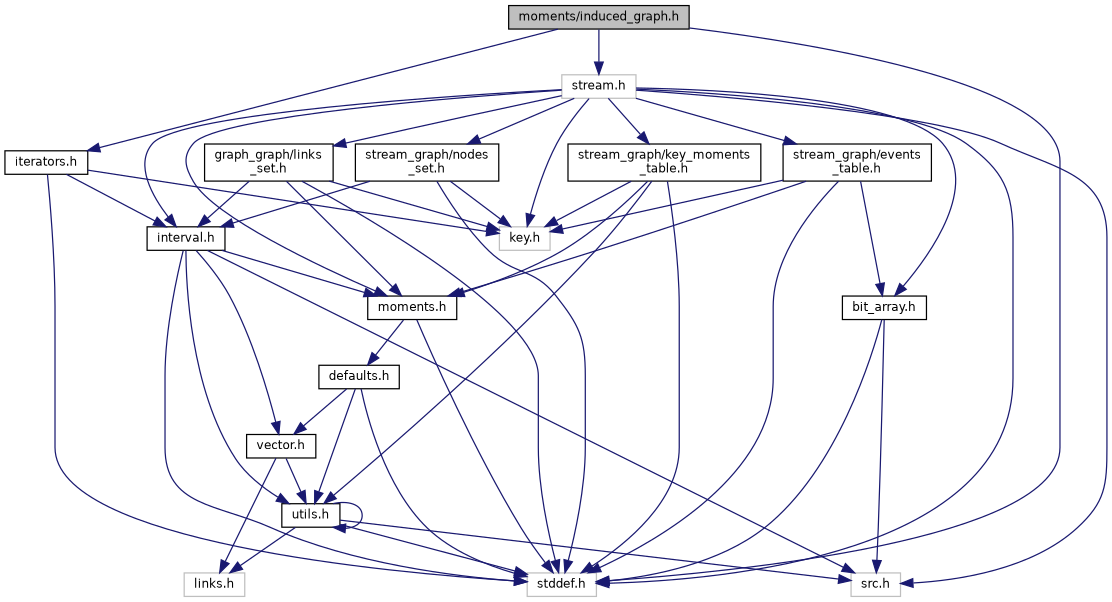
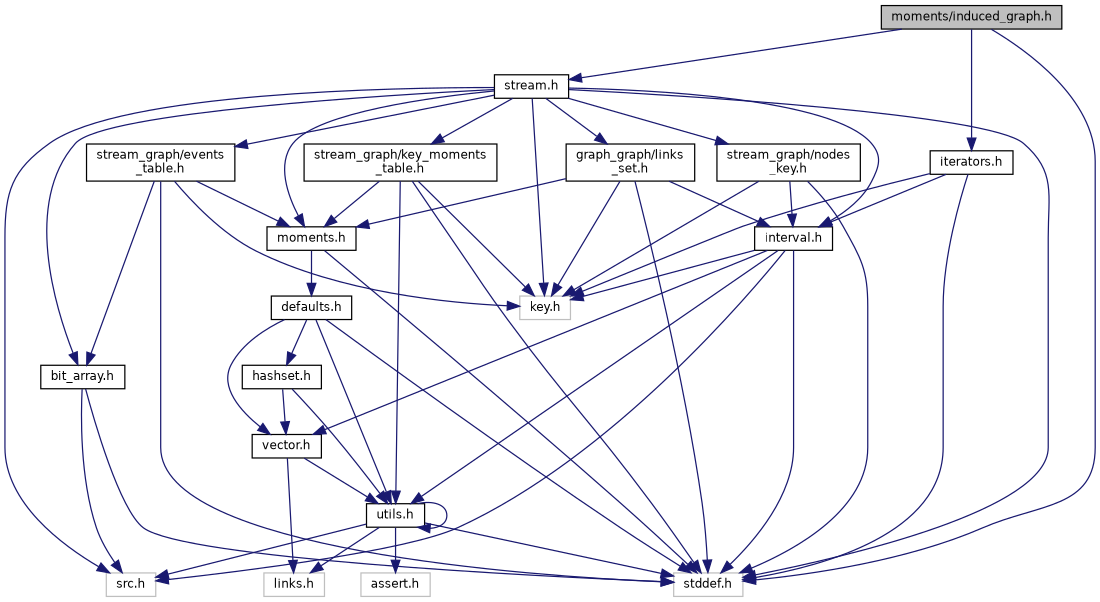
node "stream.h": color grey75 -> black
node "stream_graph/nodes _set.h": label "stream_graph/nodes _set.h" -> "stream_graph/nodes _key.h"
edge "interval.h" -> "moments.h": now "interval.h" -> "key.h"
node "hashset.h": added
node "assert.h": added
